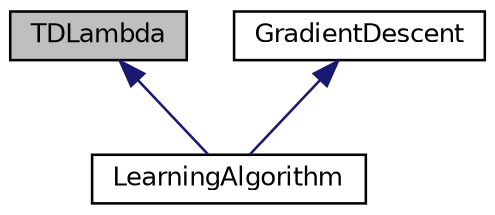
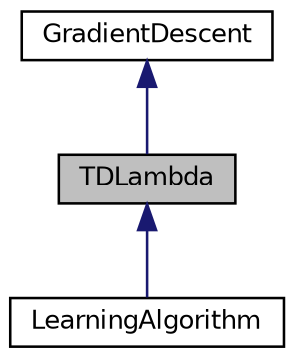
edge "LearningAlgorithm" -> "GradientDescent": now "TDLambda" -> "GradientDescent"
